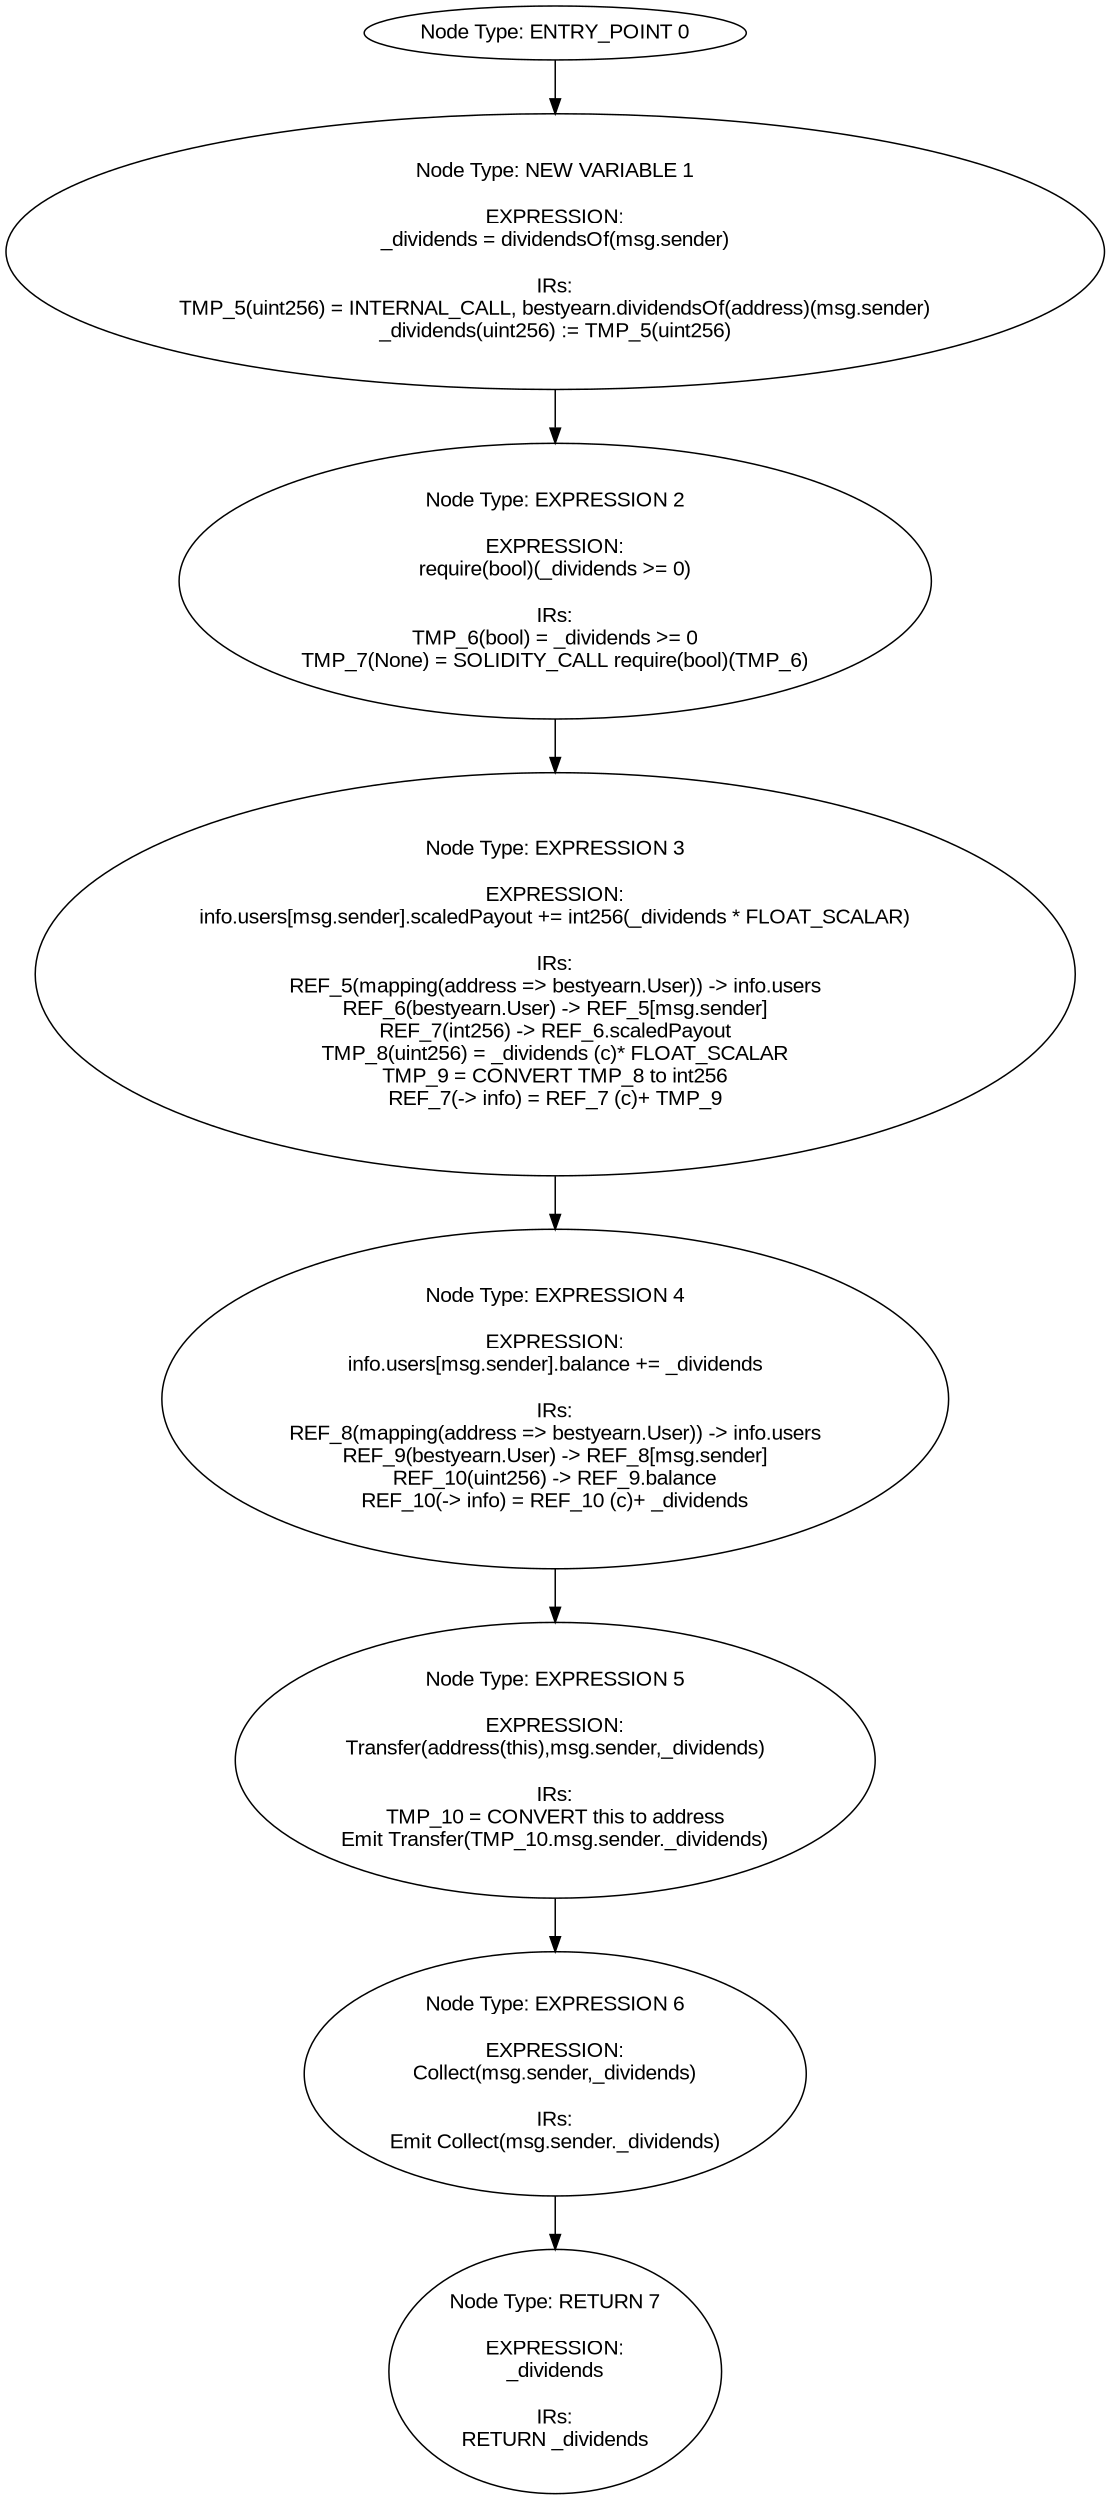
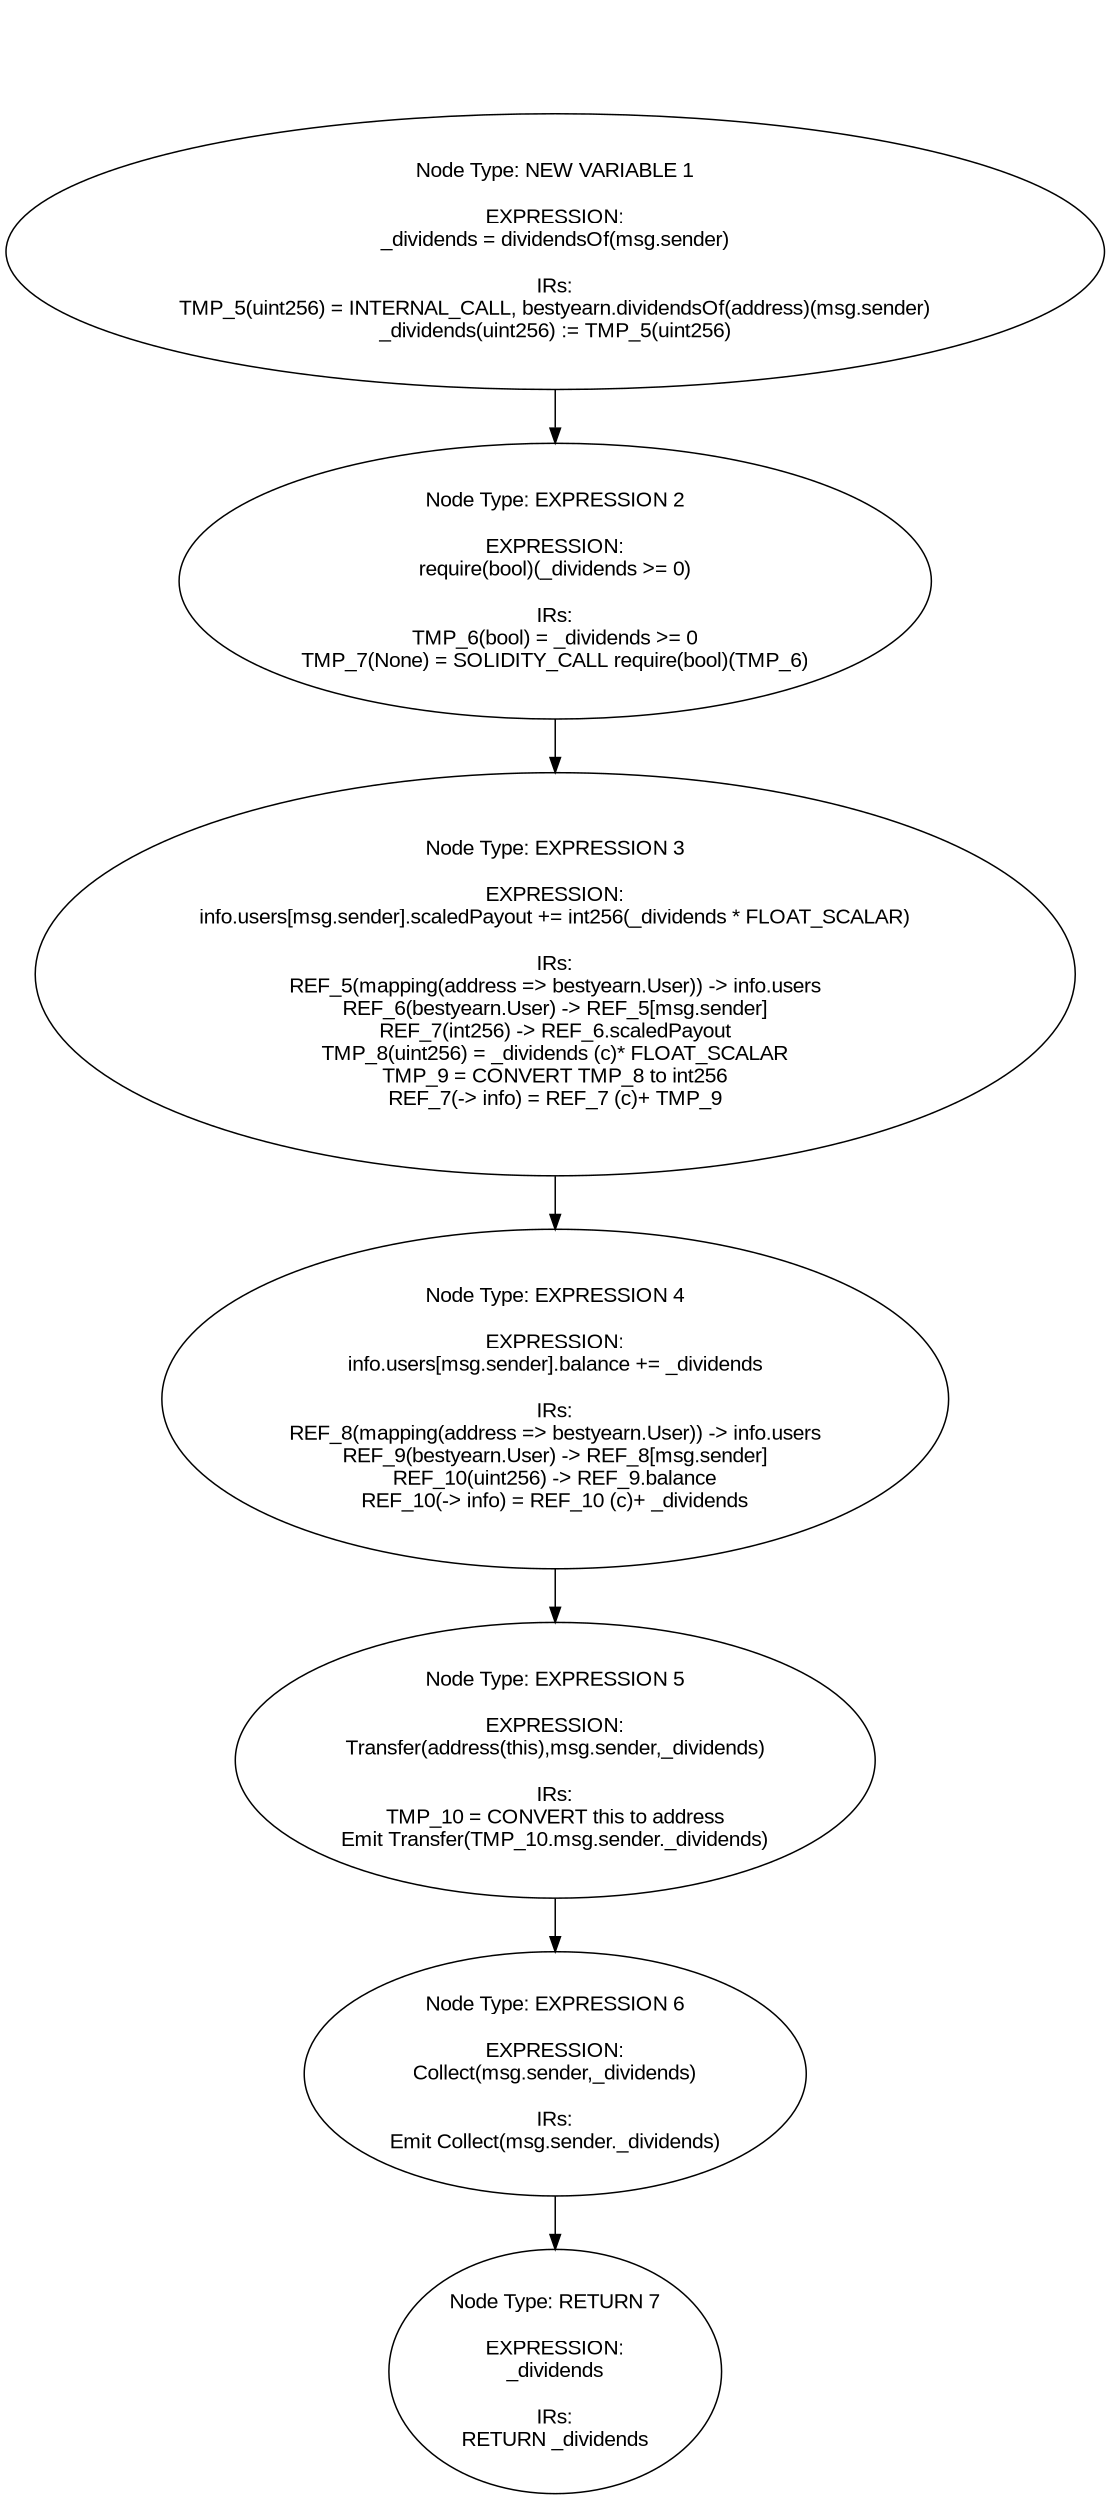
node "Node Type: ENTRY_POINT 0": removed
